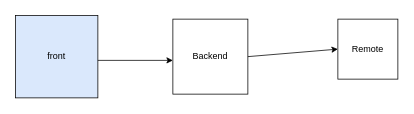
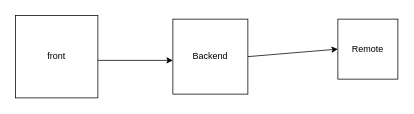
node "front": fillcolor #dae8fc -> #ffffff
